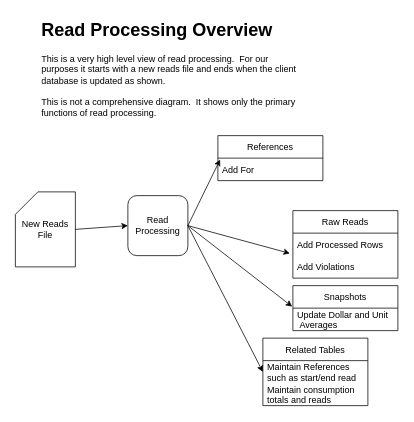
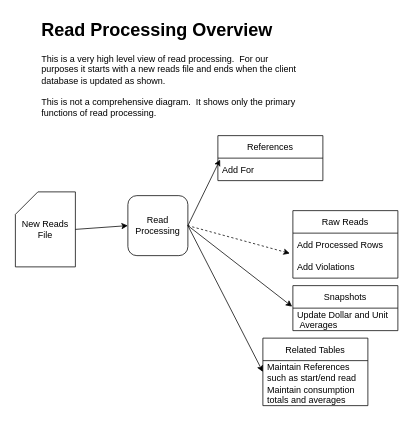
edge "Read Processing" -> "Add Processed Rows": style solid -> dashed
node "Maintain consumption totals and reads": label "Maintain consumption totals and reads" -> "Maintain consumption totals and averages"
